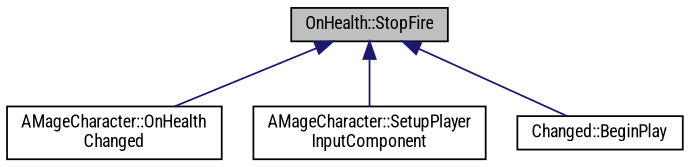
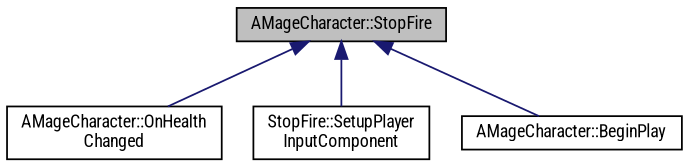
node "OnHealth::StopFire": label "OnHealth::StopFire" -> "AMageCharacter::StopFire"
node "AMageCharacter::SetupPlayer InputComponent": label "AMageCharacter::SetupPlayer InputComponent" -> "StopFire::SetupPlayer InputComponent"
node "Changed::BeginPlay": label "Changed::BeginPlay" -> "AMageCharacter::BeginPlay"
